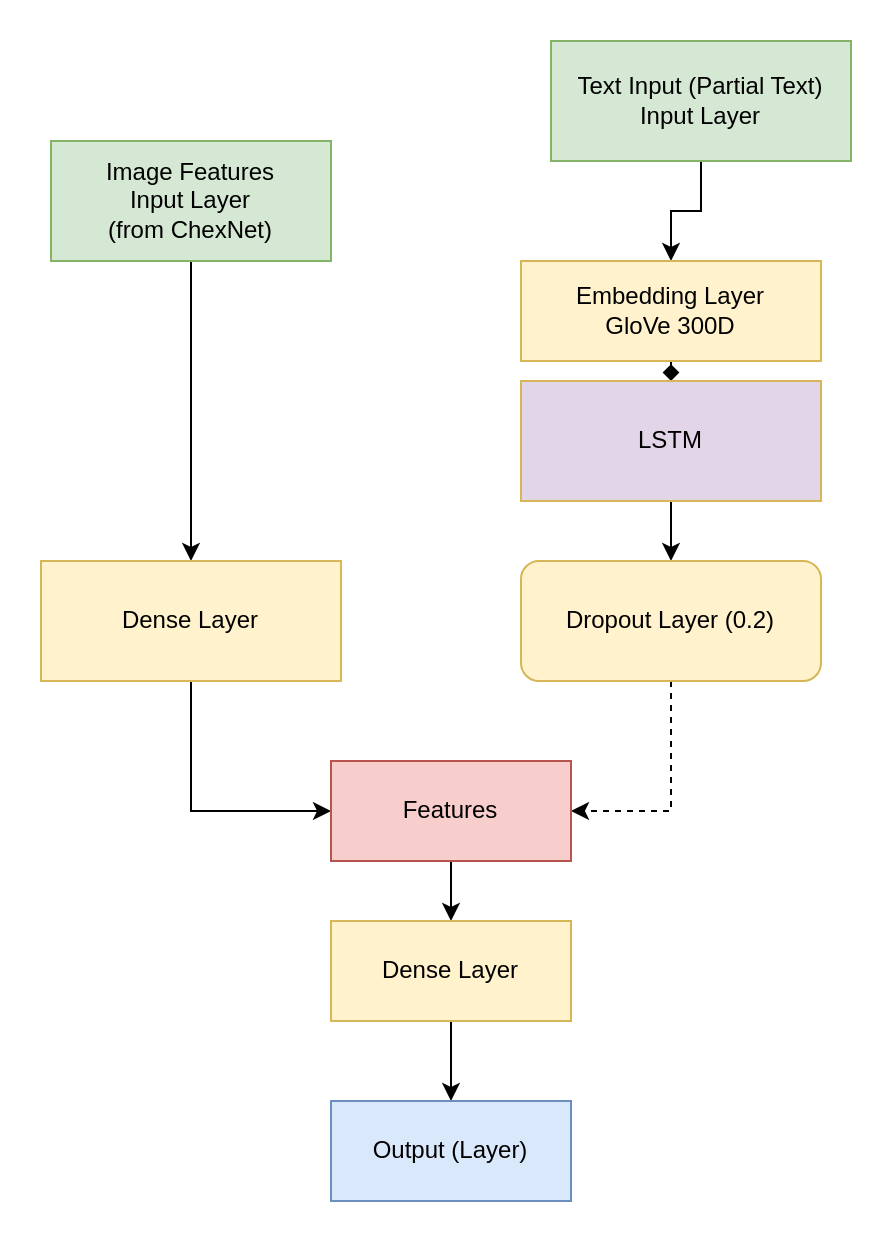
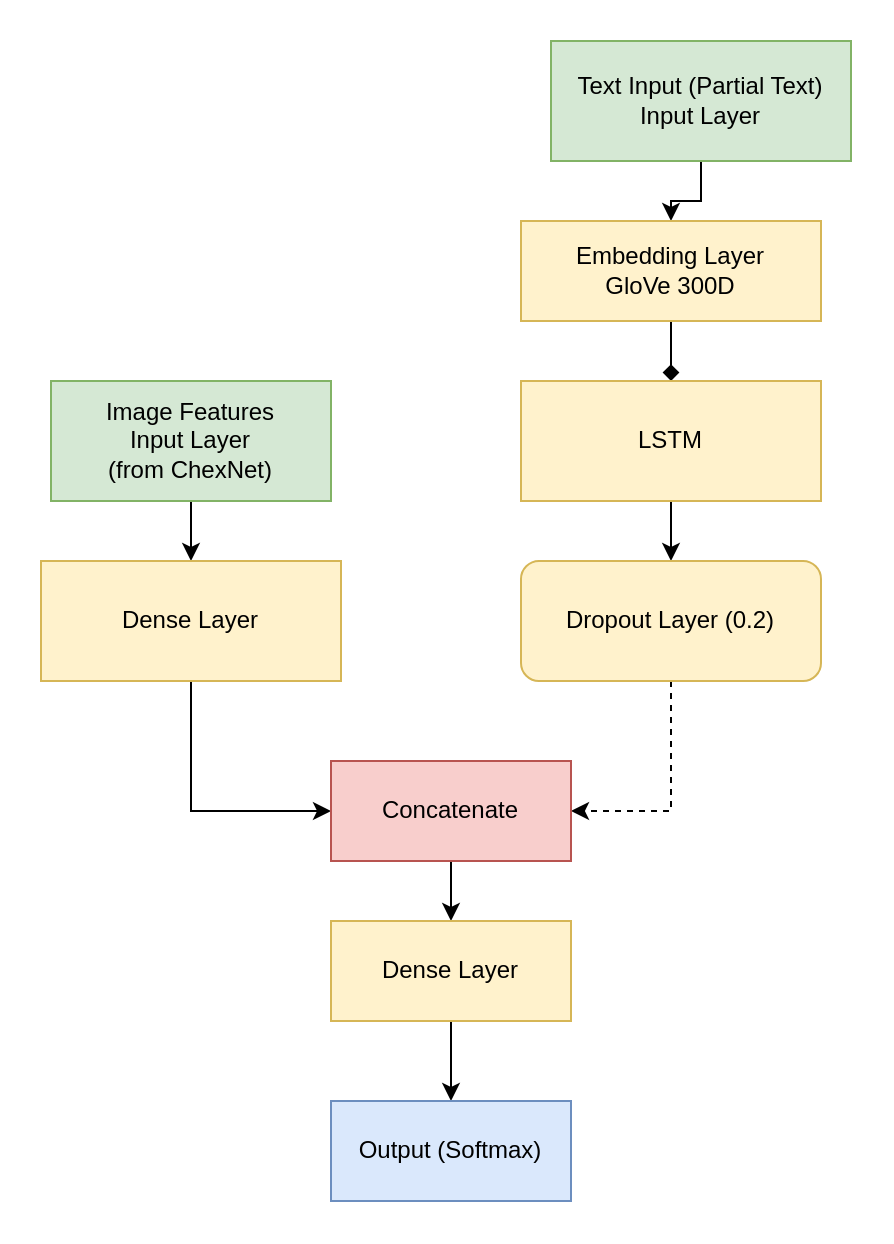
node "Image Features Input Layer (from ChexNet)": moved (191, 201) -> (191, 441)
node "Embedding Layer GloVe 300D": moved (671, 311) -> (671, 271)
node "LSTM": fillcolor #e1d5e7 -> #fff2cc
node "Features": label "Features" -> "Concatenate"
node "Output (Layer)": label "Output (Layer)" -> "Output (Softmax)"
